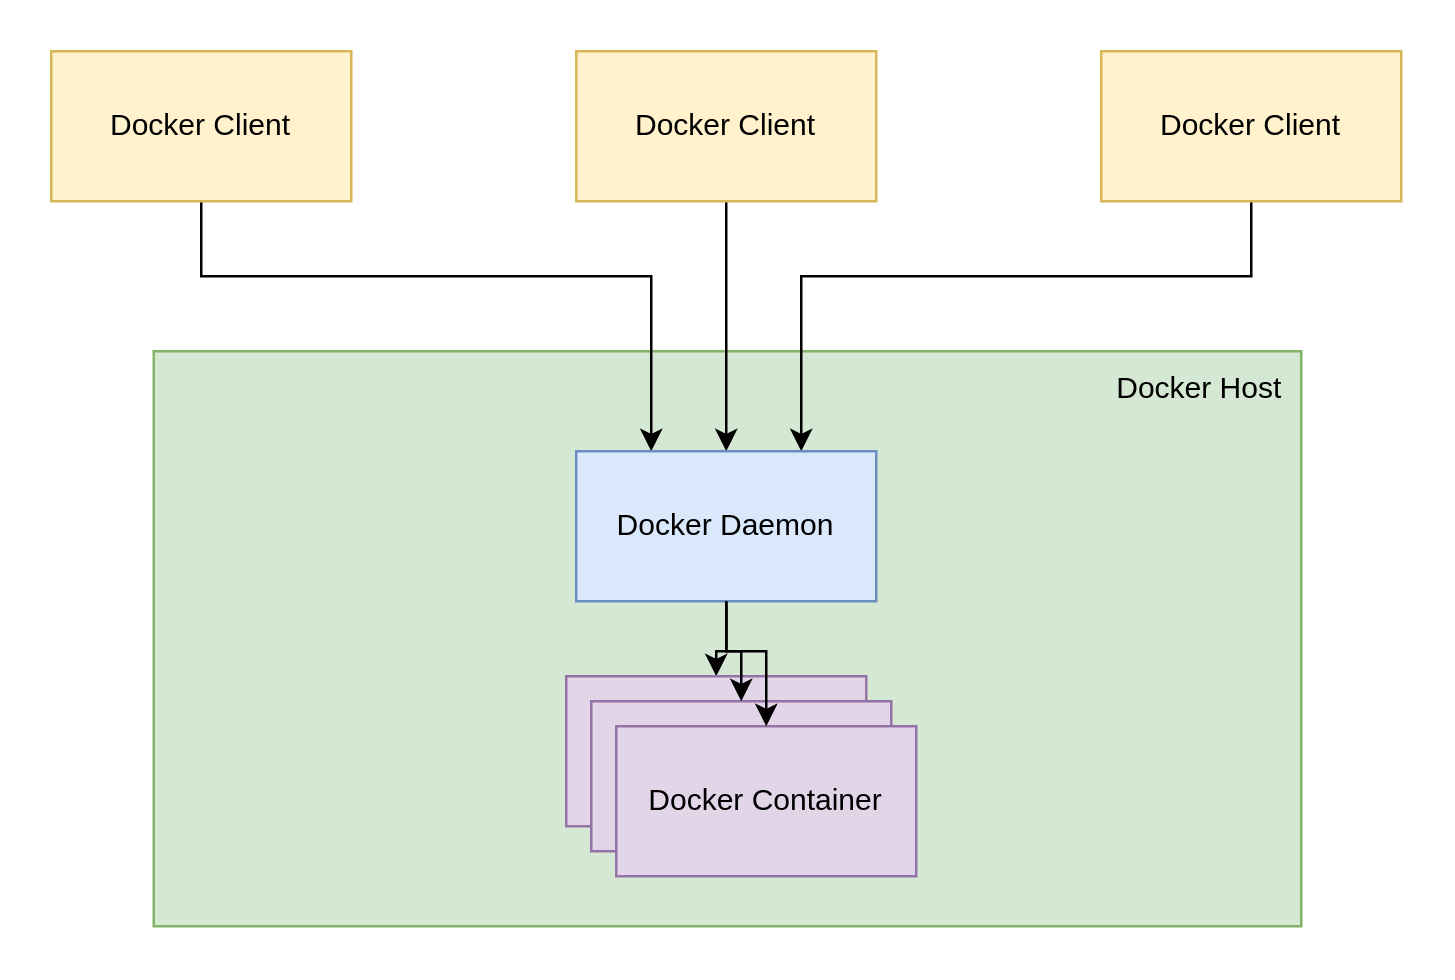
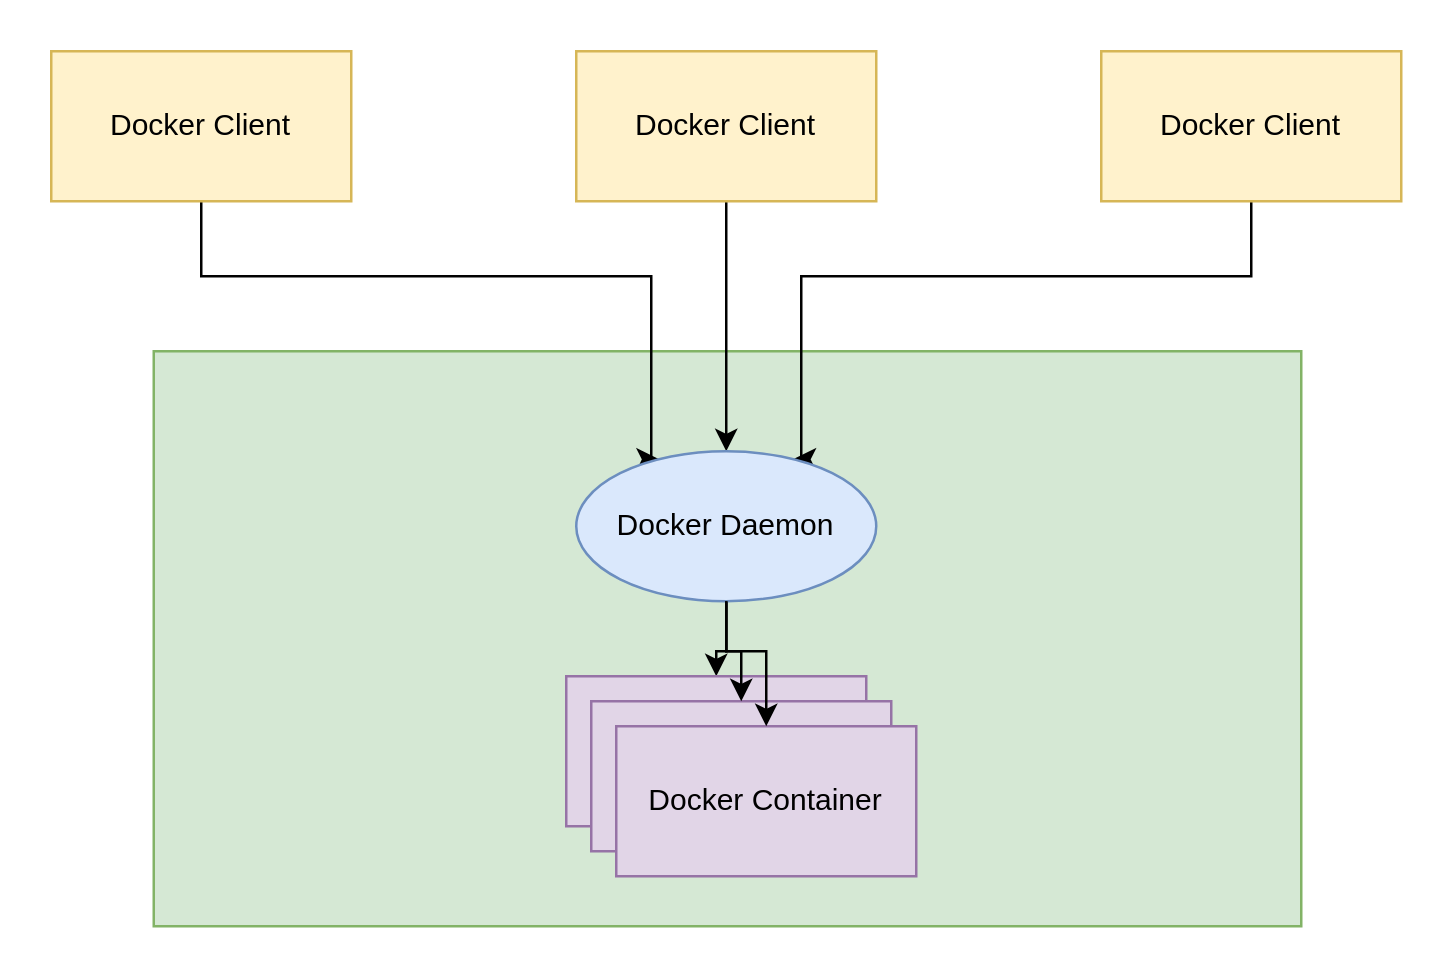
node "Docker Host": removed
node "Docker Daemon": shape rectangle -> ellipse
